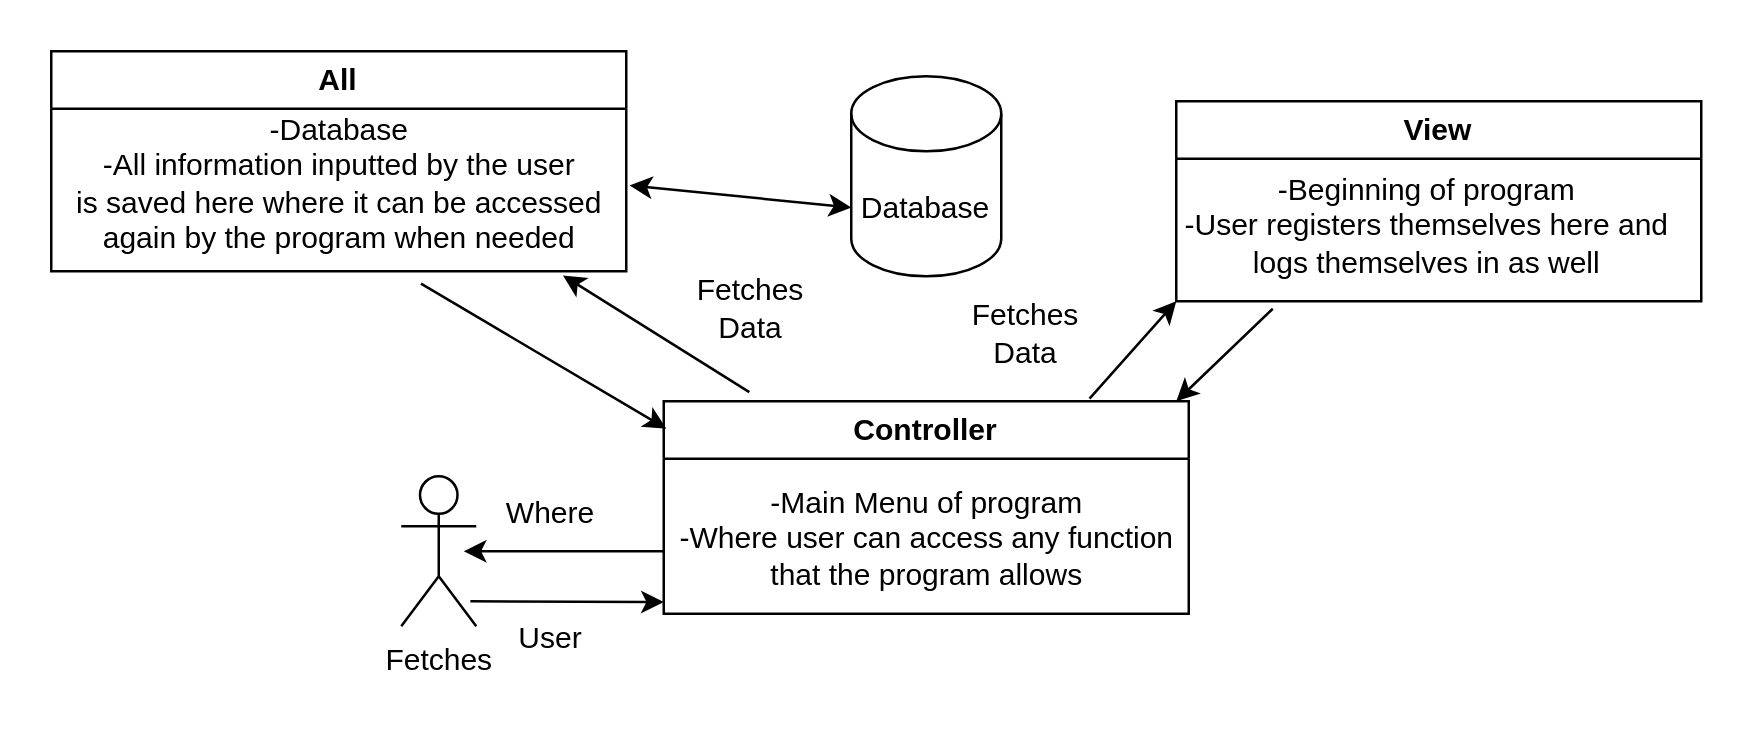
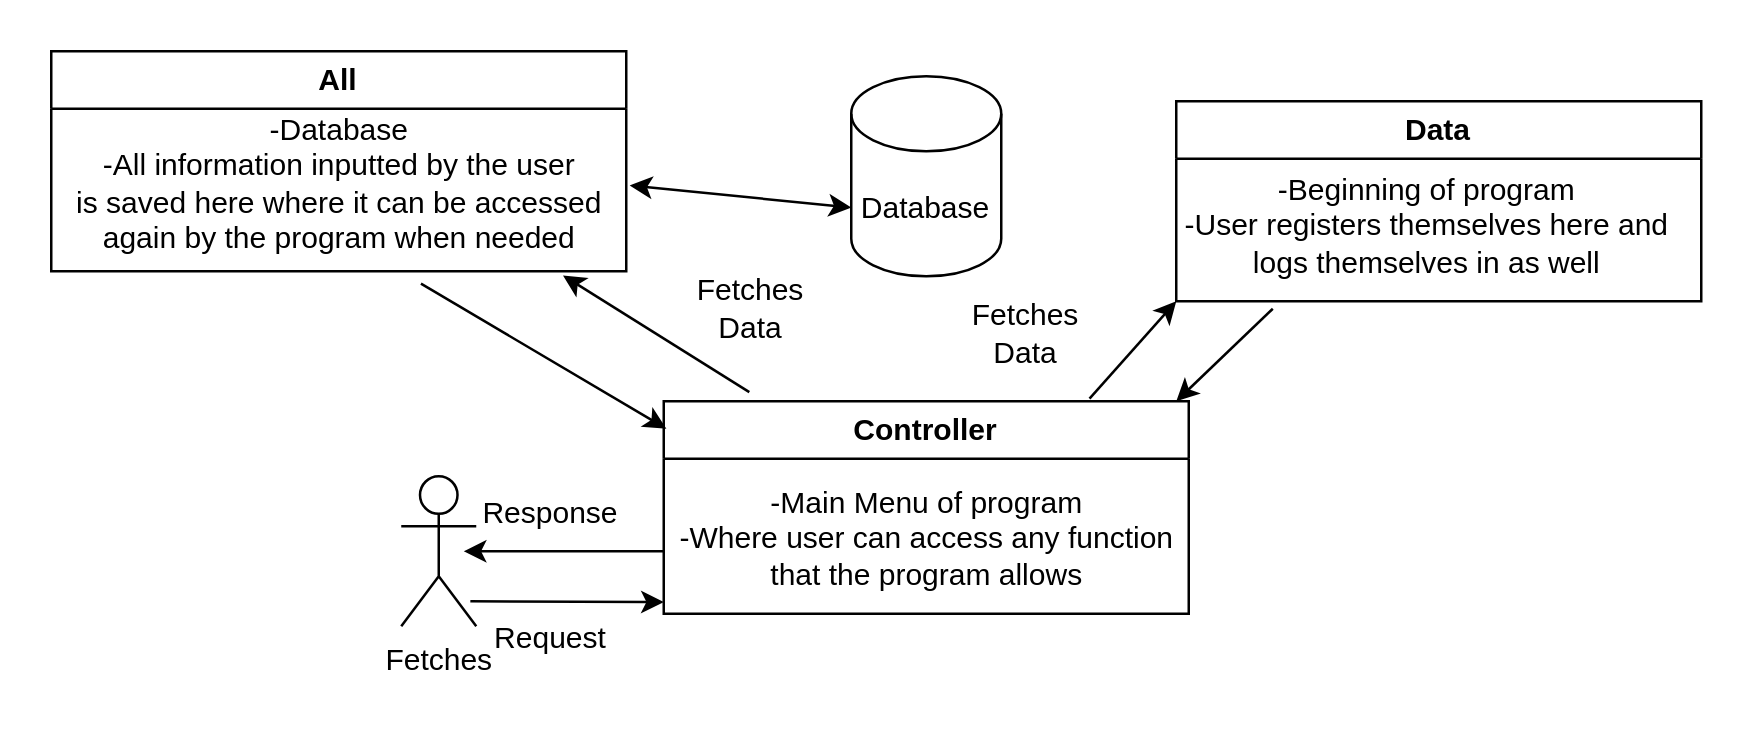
node "View": label "View" -> "Data"
node "Where": label "Where" -> "Response"
node "User": label "User" -> "Request"
